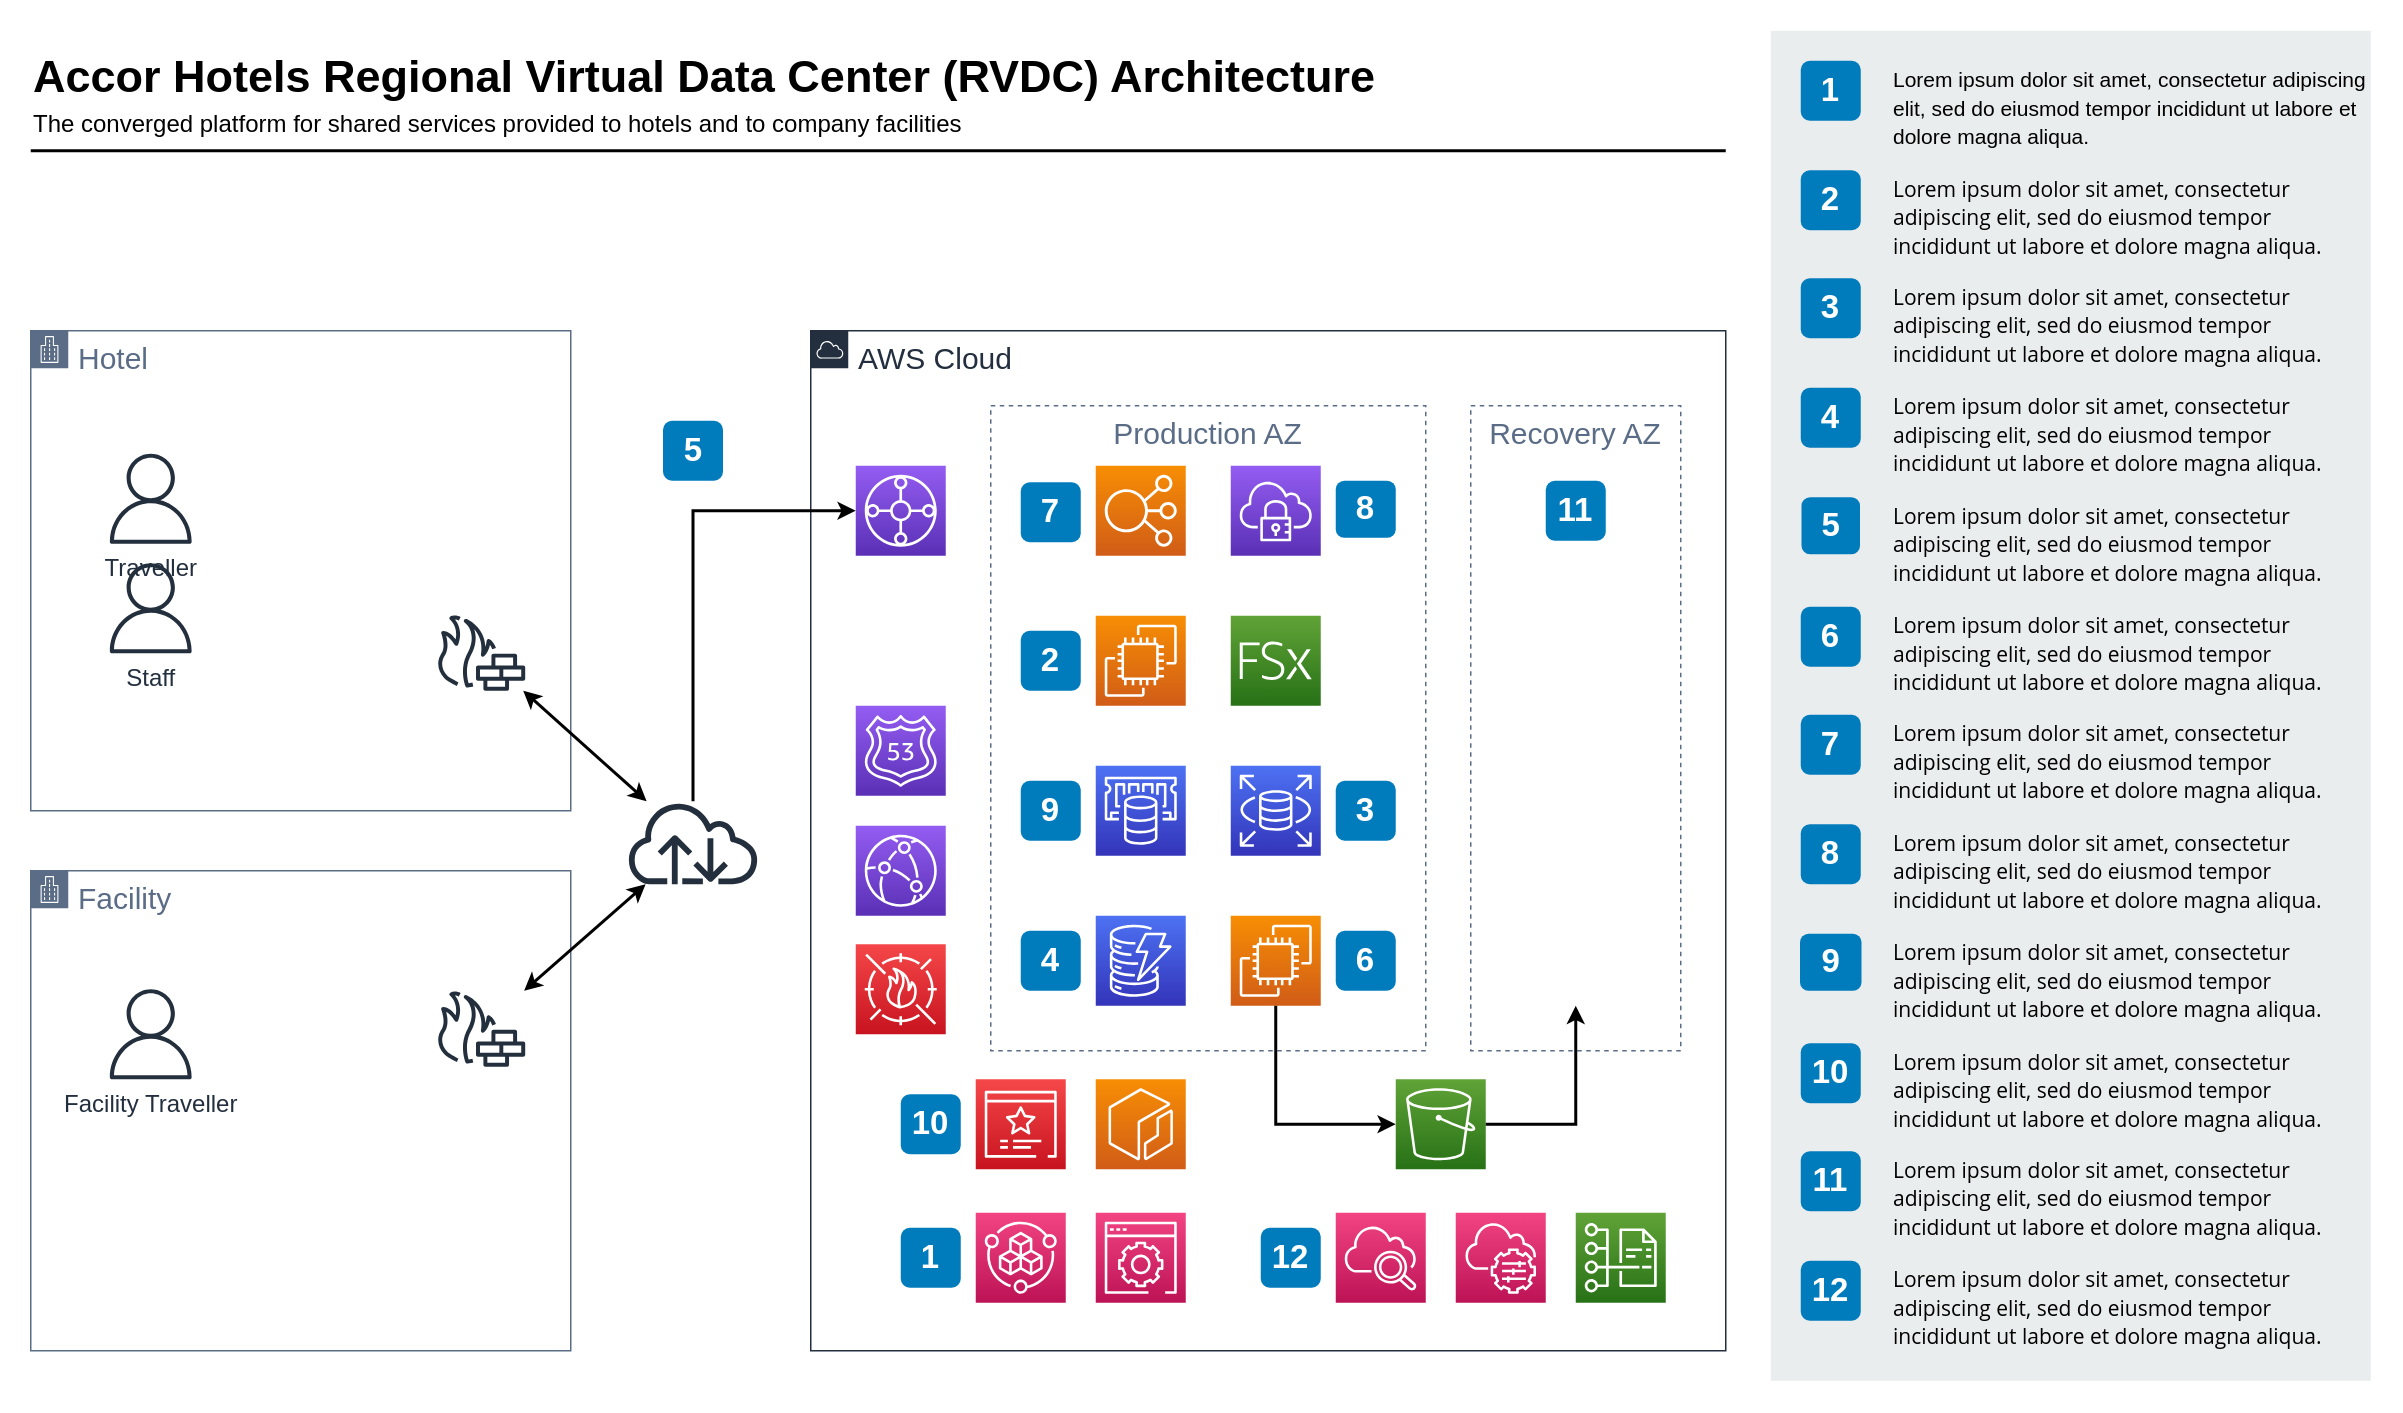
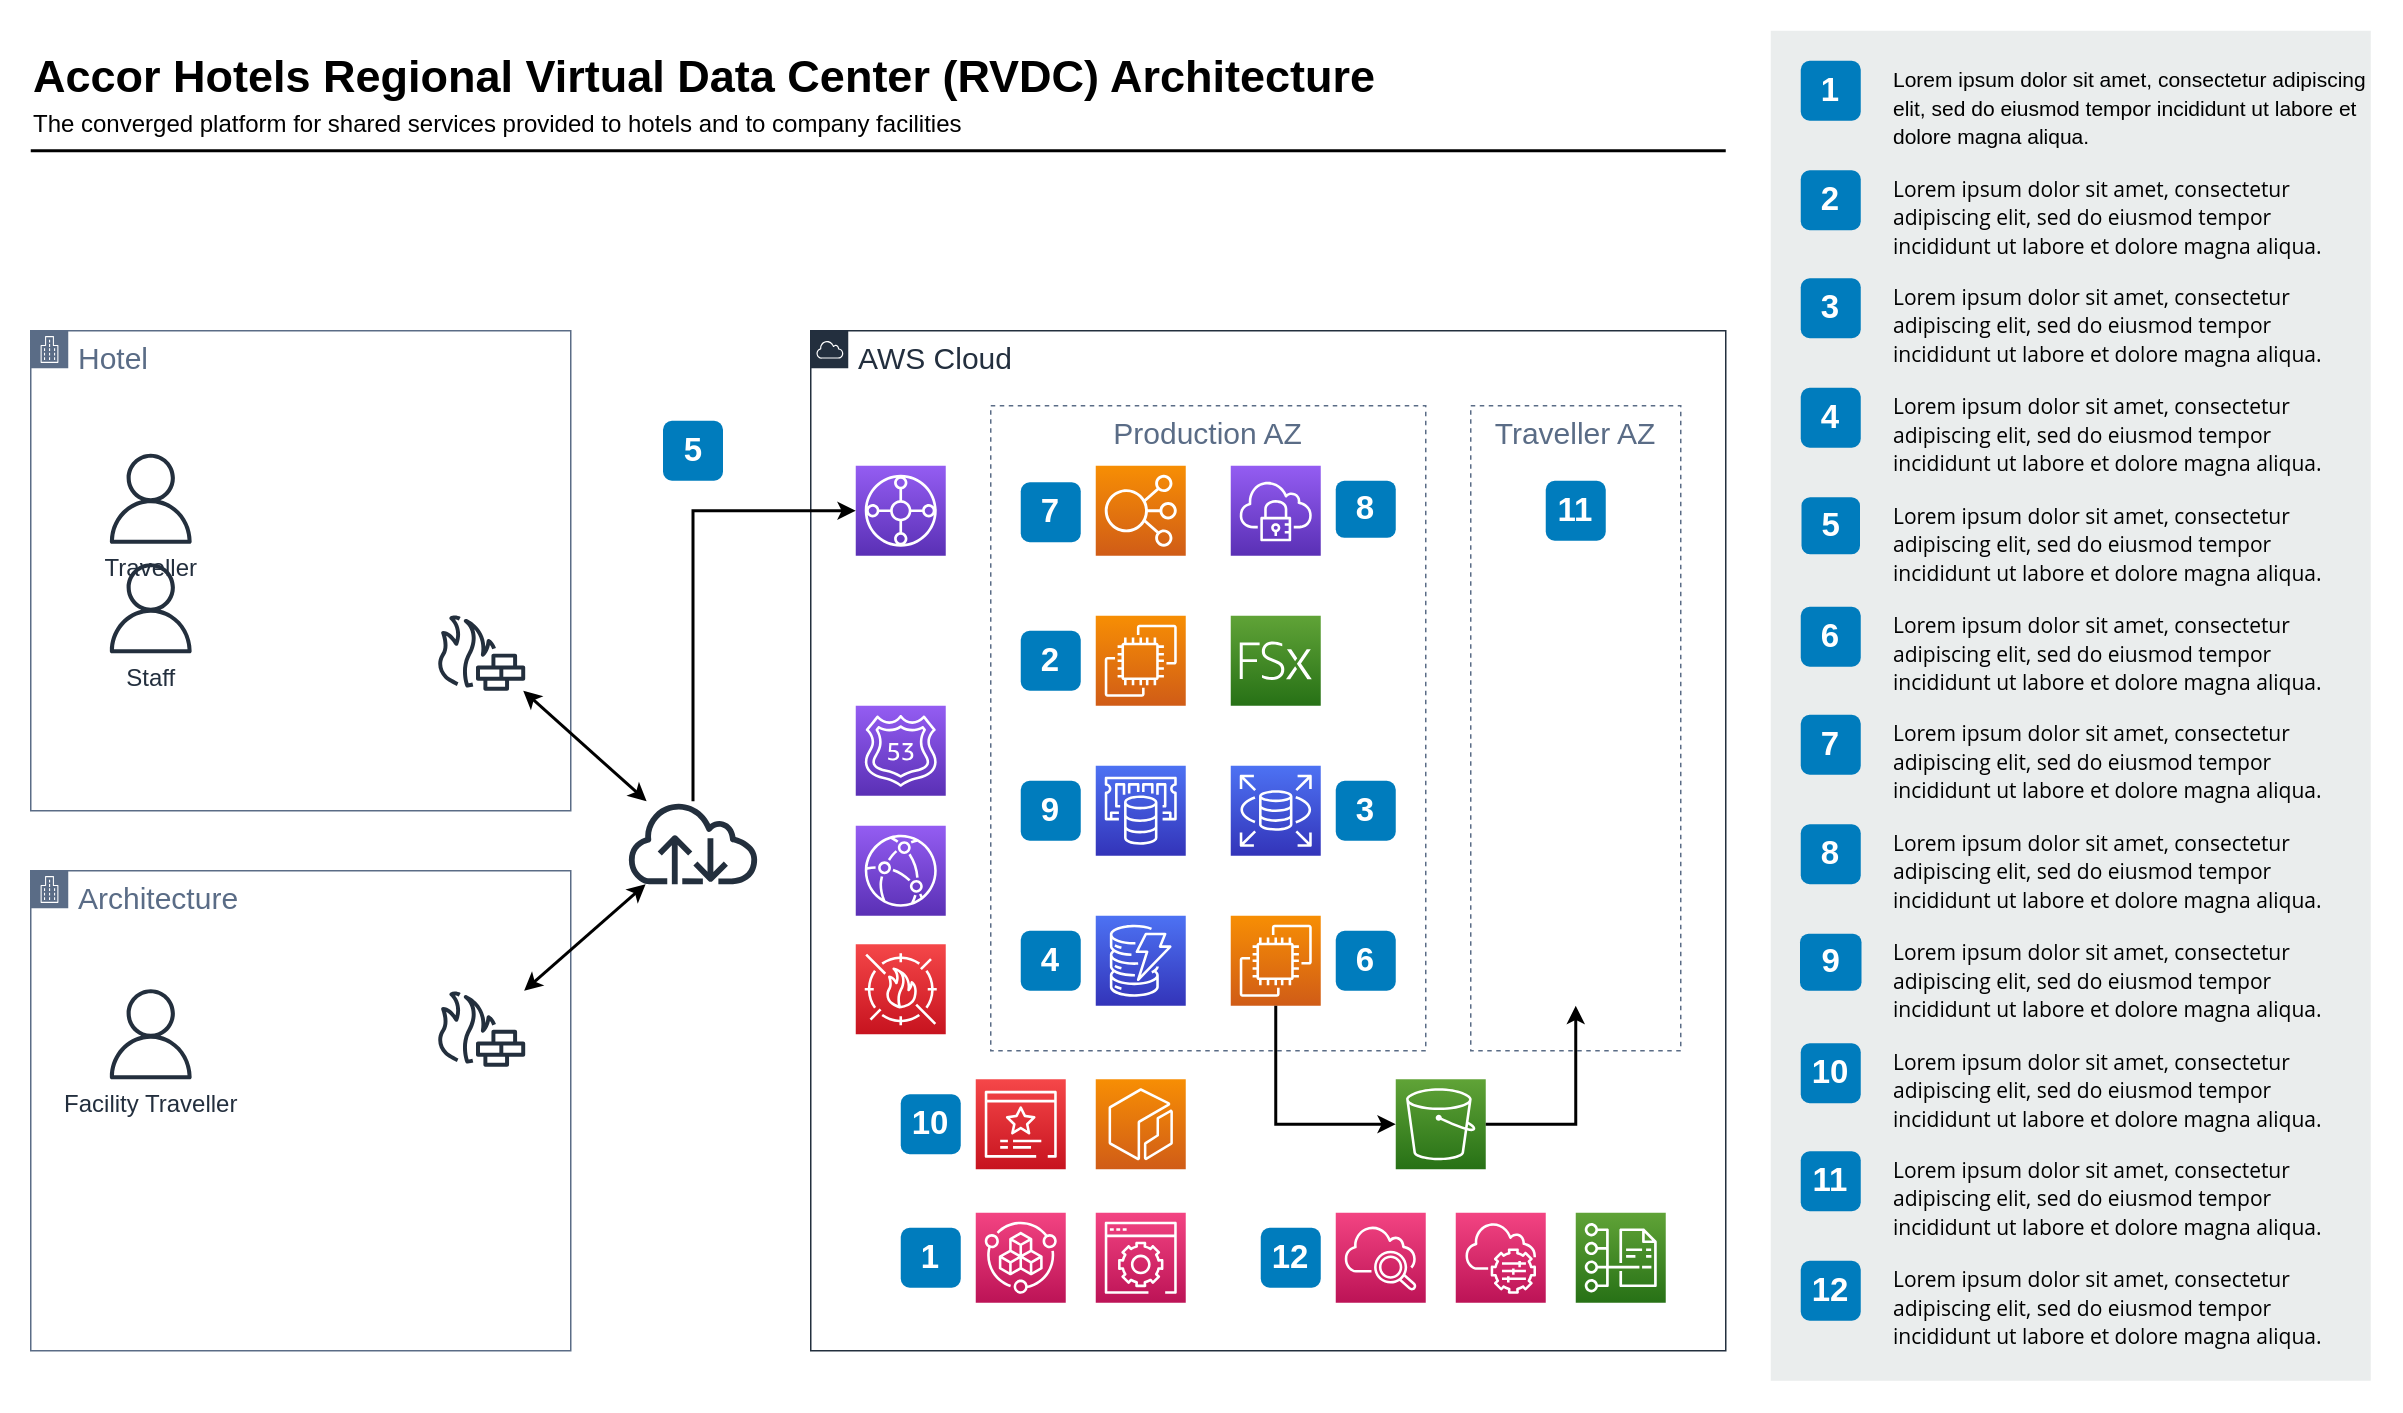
node "Recovery AZ": label "Recovery AZ" -> "Traveller AZ"
node "Facility": label "Facility" -> "Architecture"
